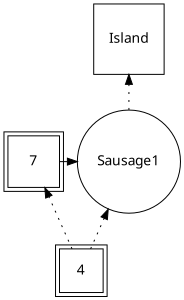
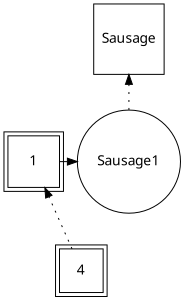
node "Island": label "Island" -> "Sausage"
node "7": label "7" -> "1"
edge "4" -> "Sausage1": removed
